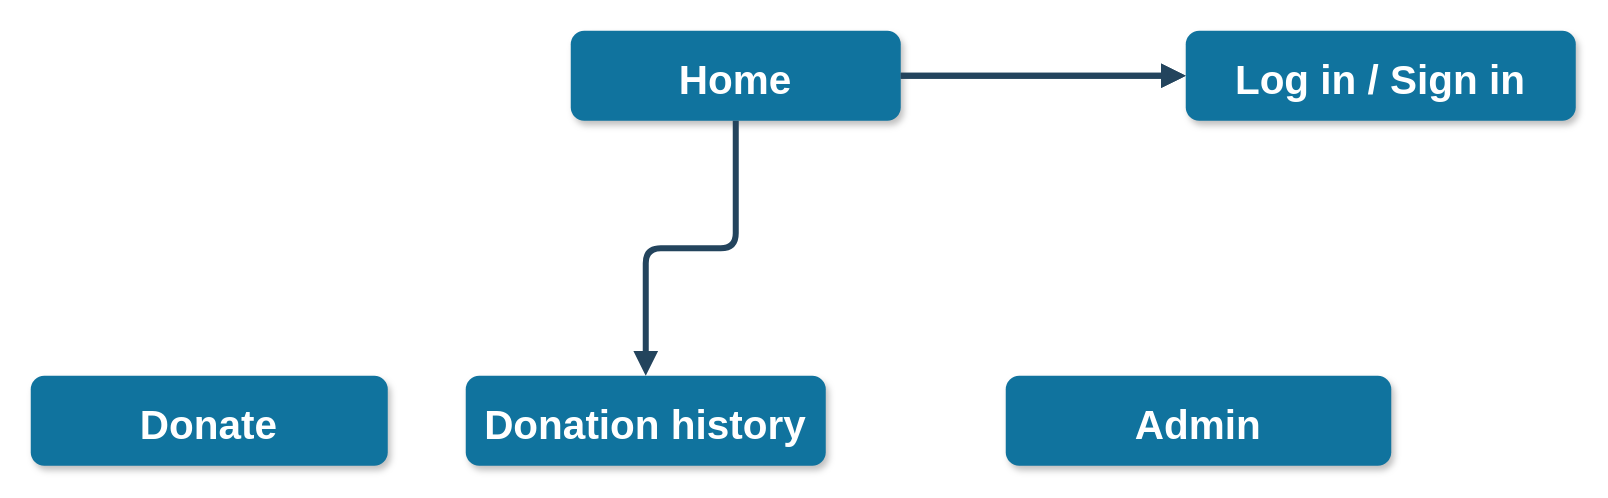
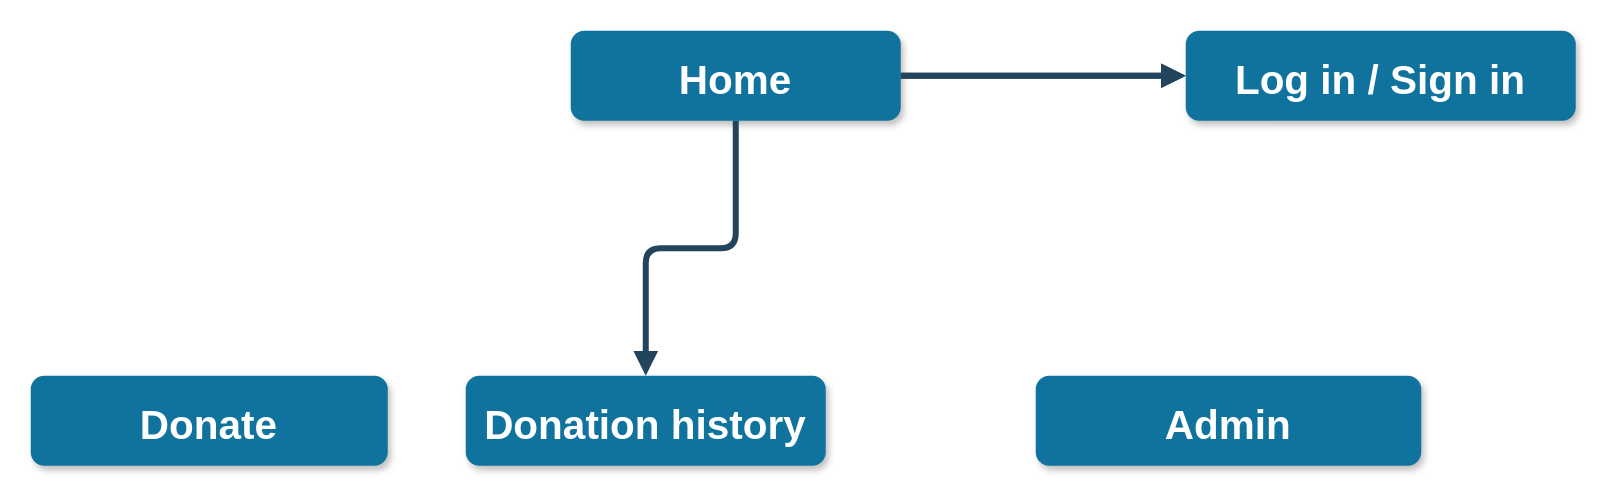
node "Admin": moved (1199, 421) -> (1229, 421)
